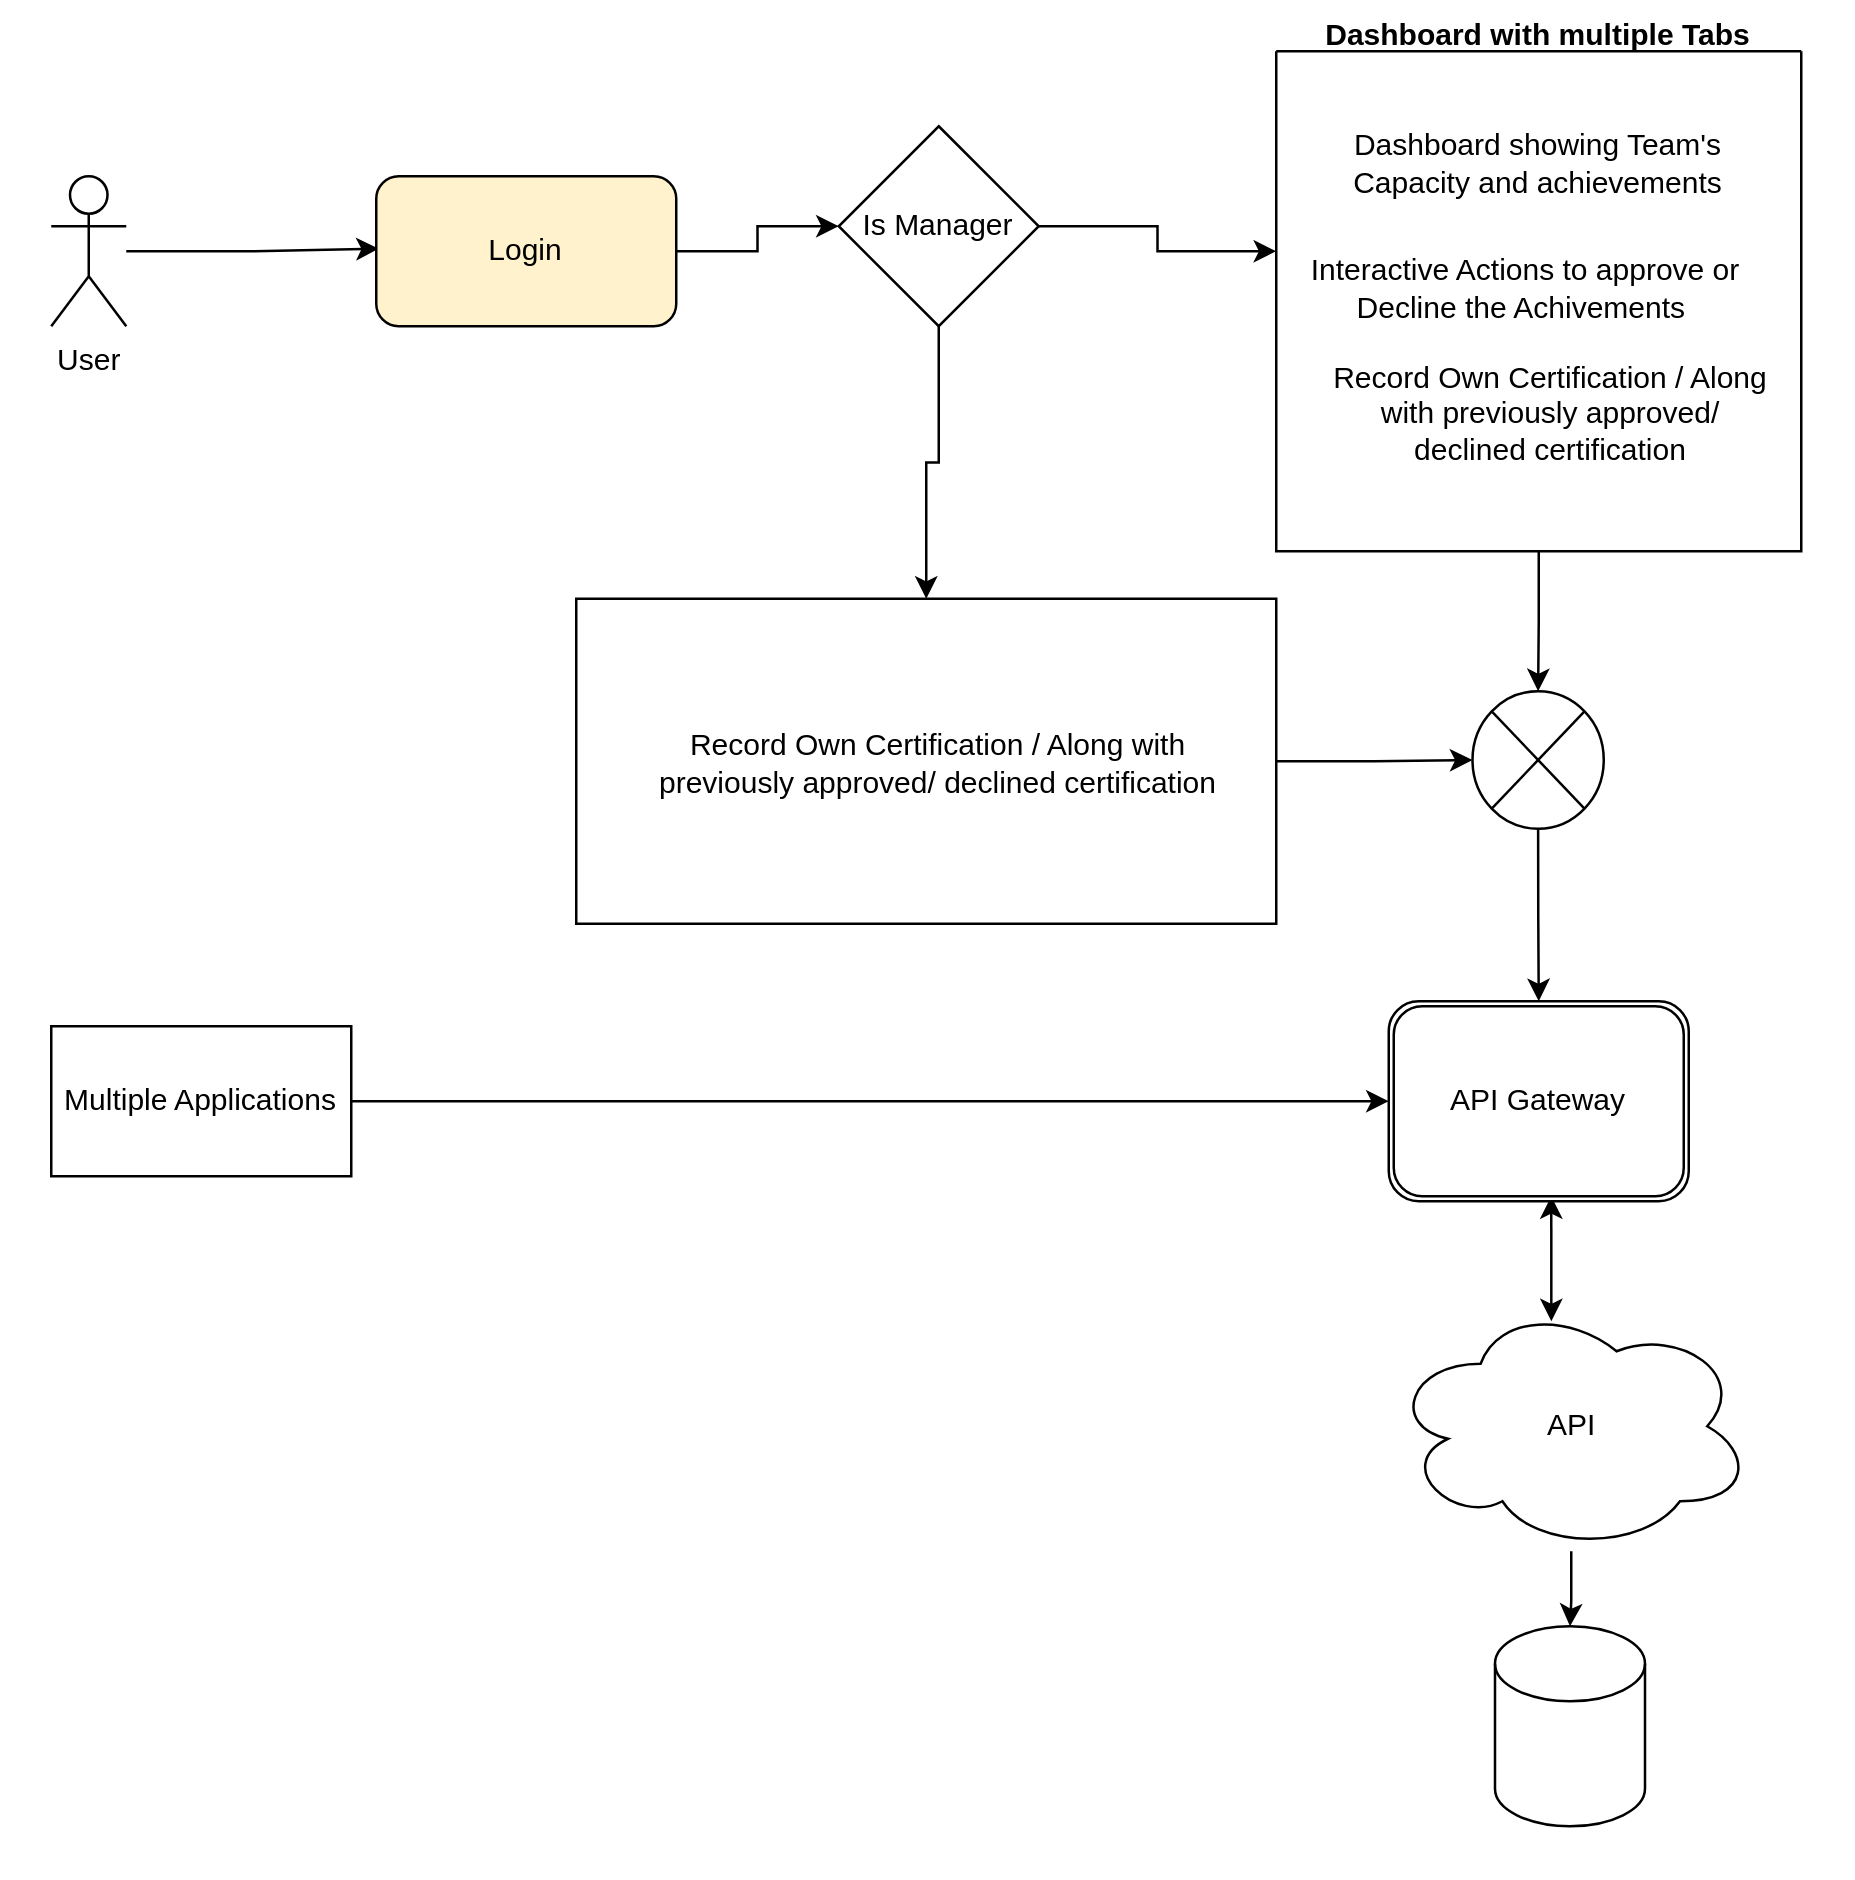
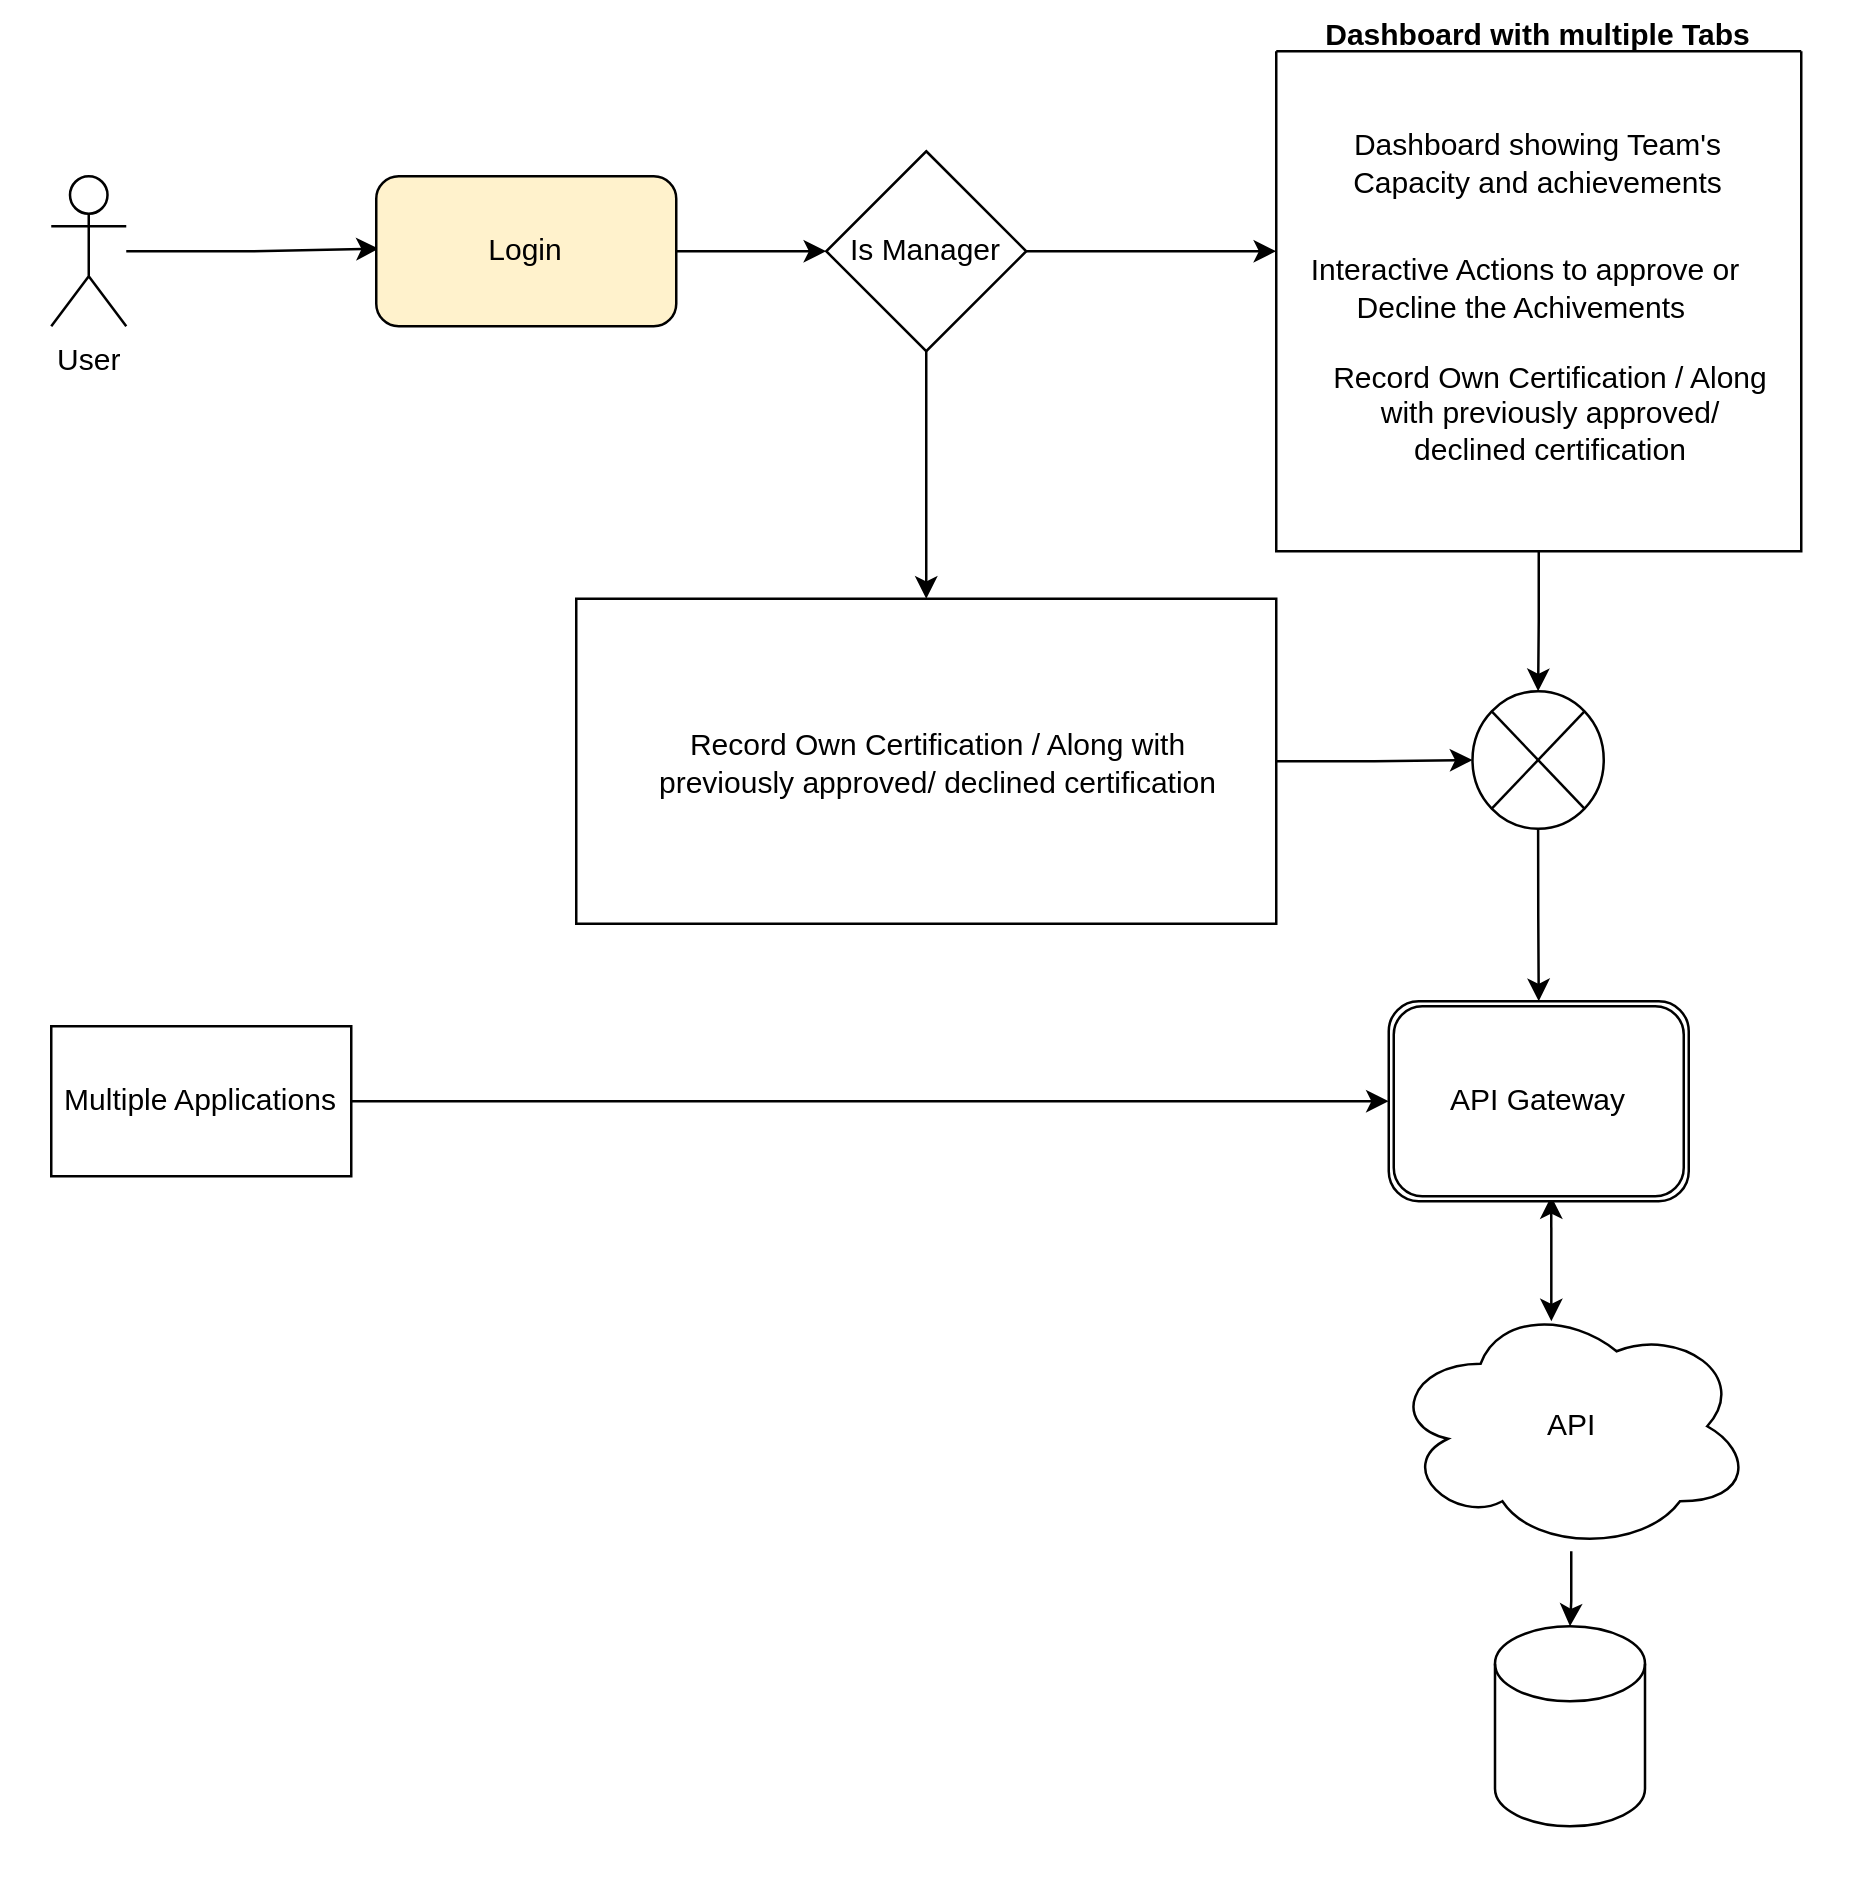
node "Is Manager": moved (939, 226) -> (926, 251)
